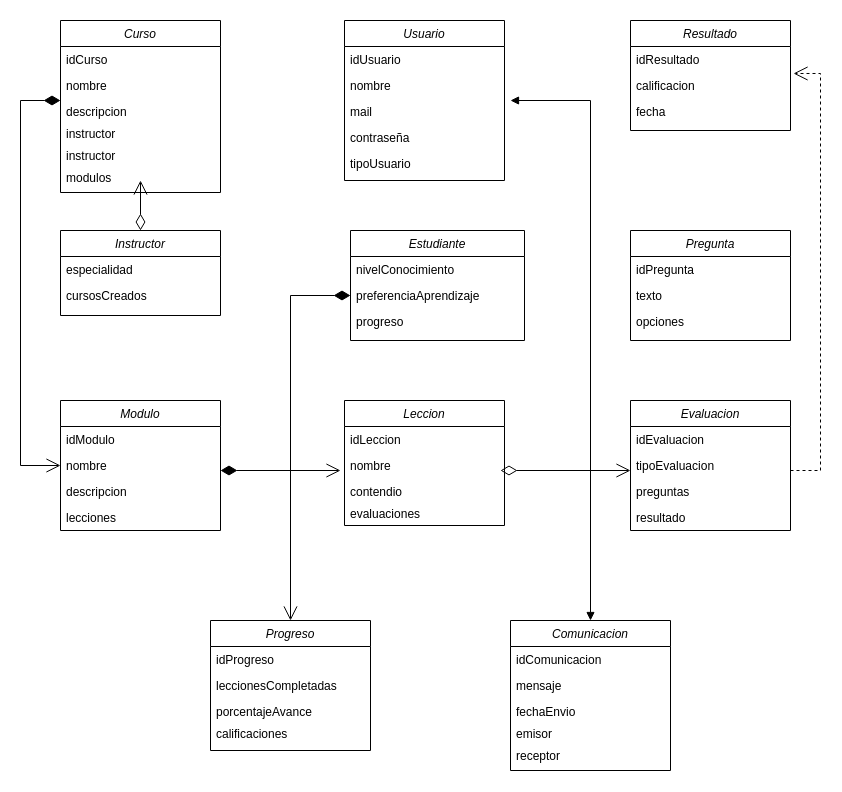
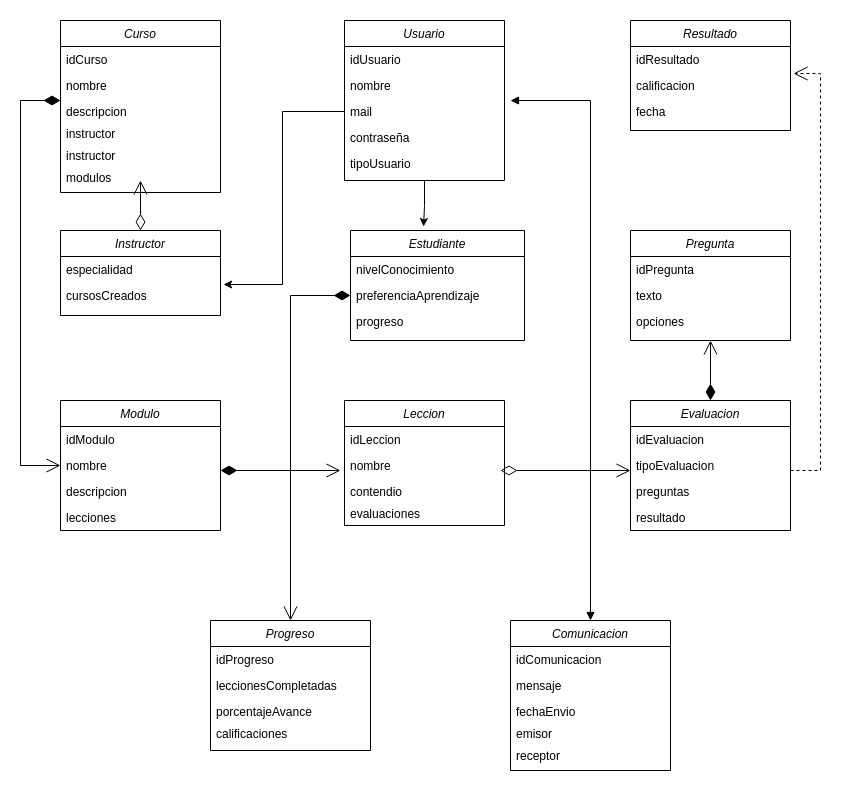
edge "mail" -> "cursosCreados": added
edge "Usuario" -> "Estudiante": added
edge "Pregunta" -- "Evaluacion": added
